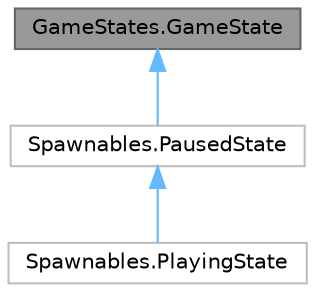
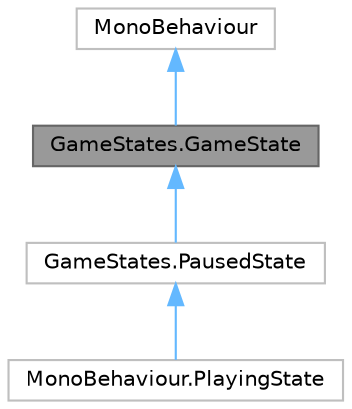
node "MonoBehaviour": added
node "Spawnables.PausedState": label "Spawnables.PausedState" -> "GameStates.PausedState"
node "Spawnables.PlayingState": label "Spawnables.PlayingState" -> "MonoBehaviour.PlayingState"
